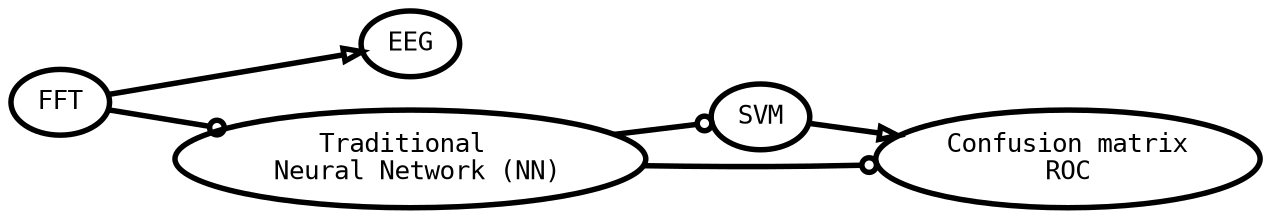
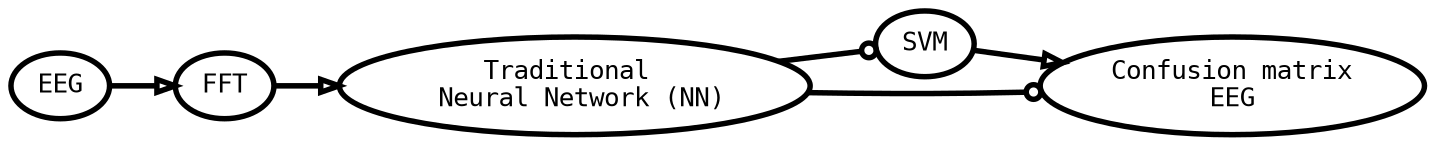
edge "FFT" -> "EEG": reversed
edge "FFT" -> "Traditional Neural Network (NN)": arrowhead odot -> onormal
node "Confusion matrix ROC": label "Confusion matrix ROC" -> "Confusion matrix EEG"
